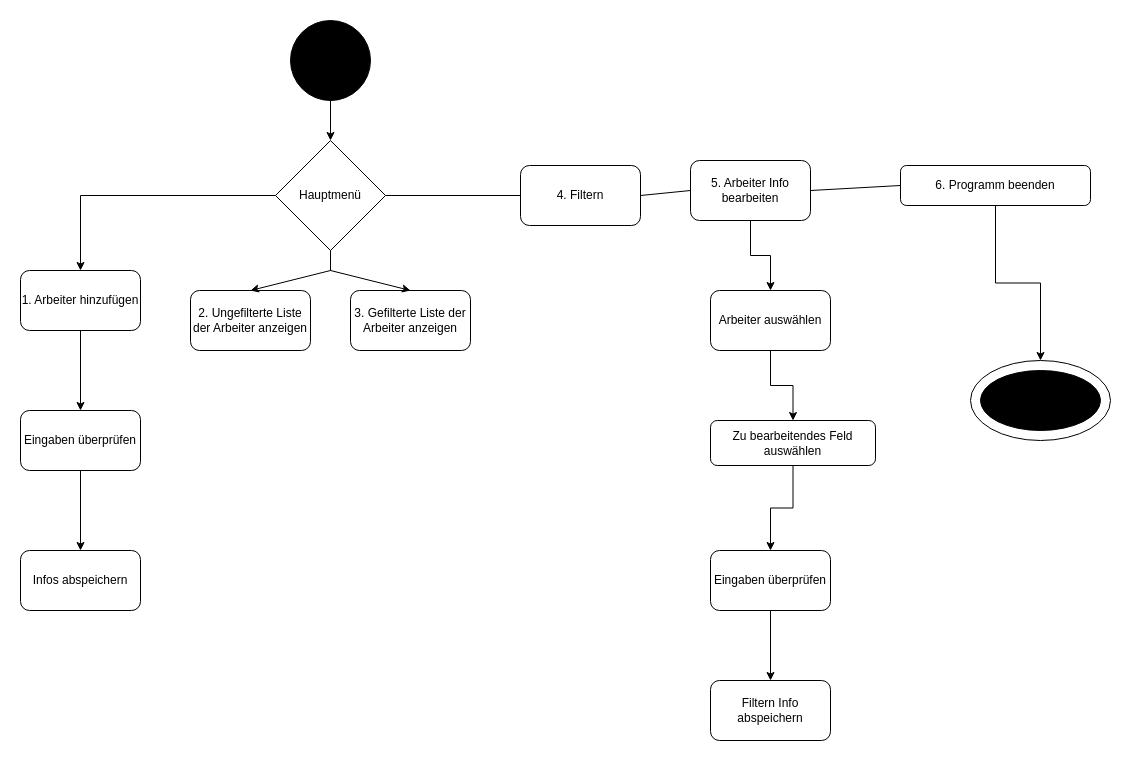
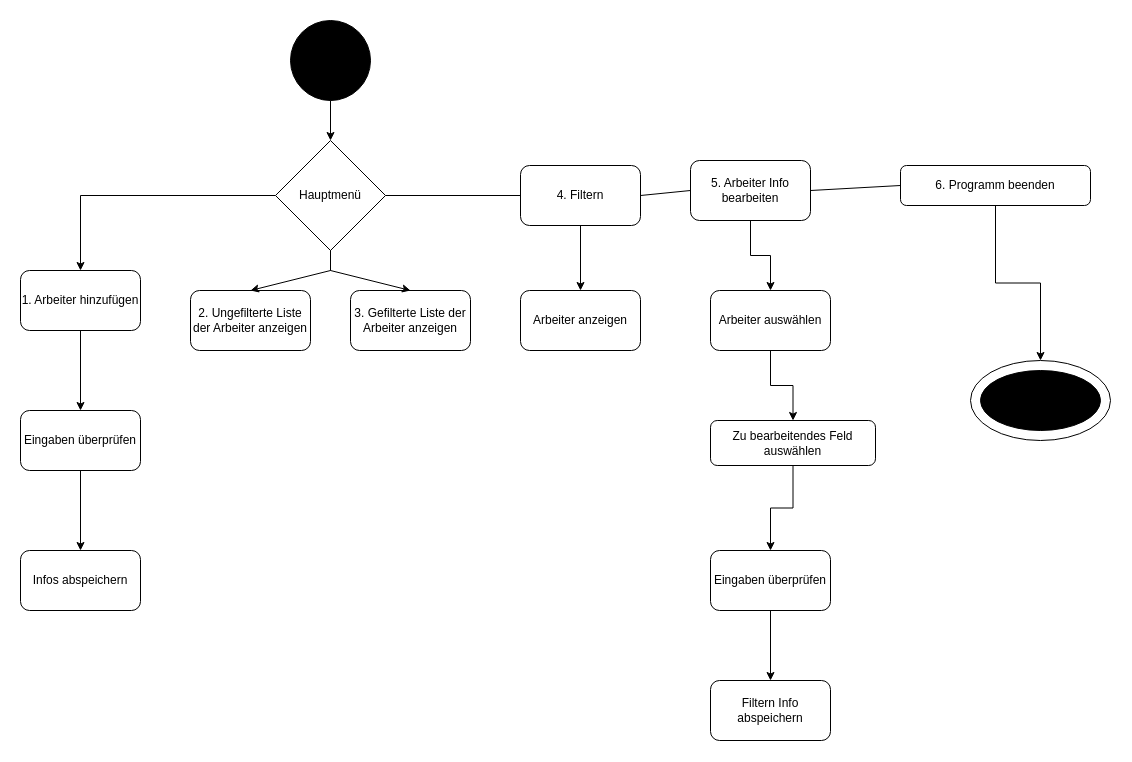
edge "4. Filtern" -> "Arbeiter anzeigen": added
node "Arbeiter anzeigen": added
